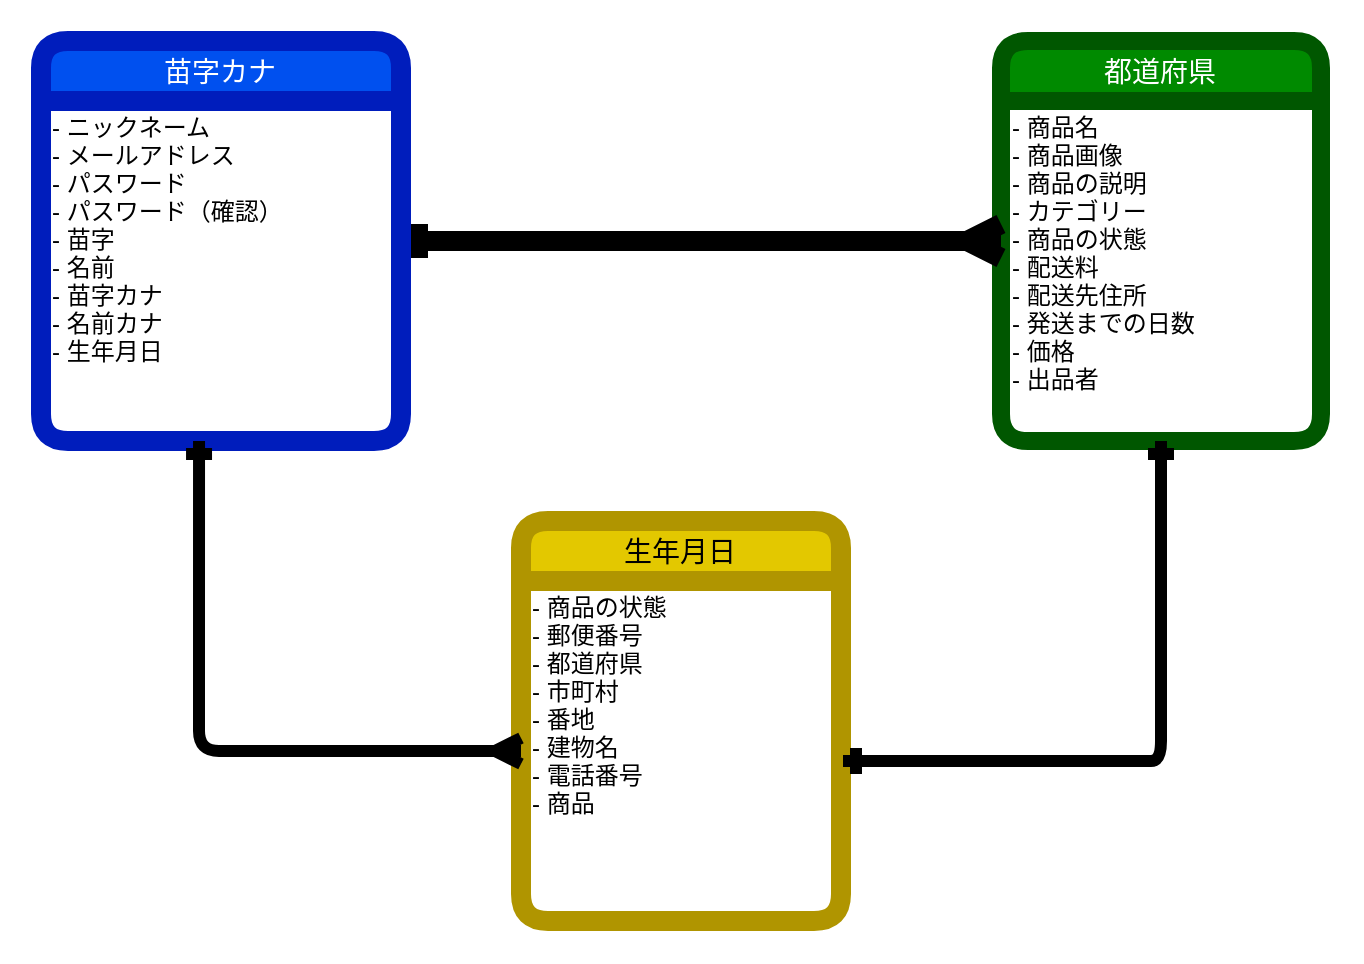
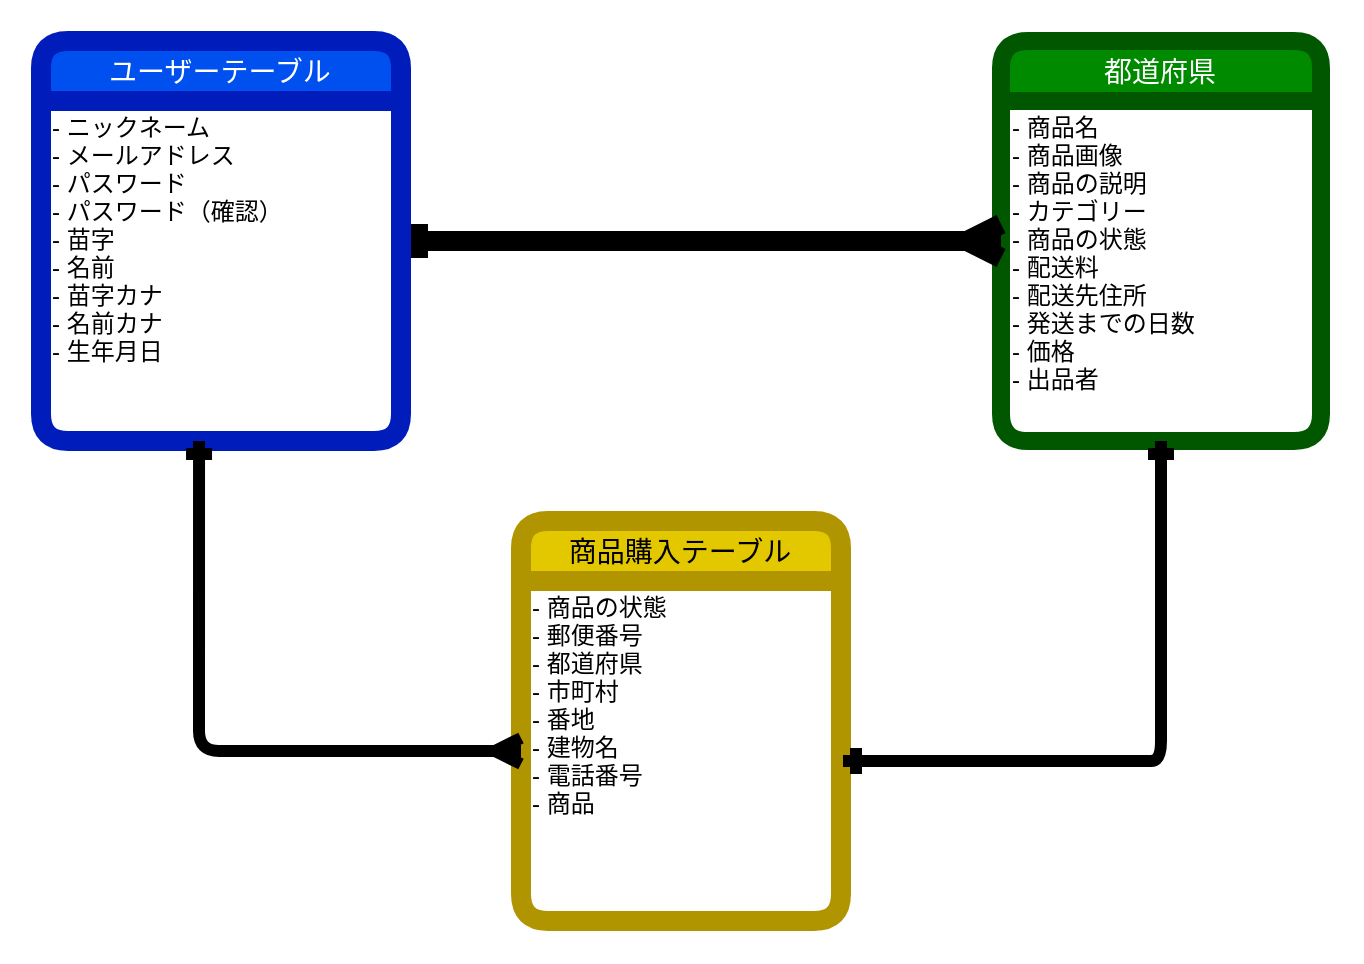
node "苗字カナ": label "苗字カナ" -> "ユーザーテーブル"
node "生年月日": label "生年月日" -> "商品購入テーブル"
